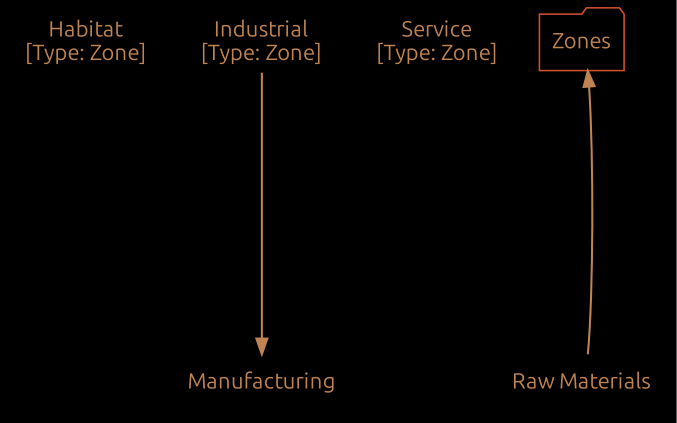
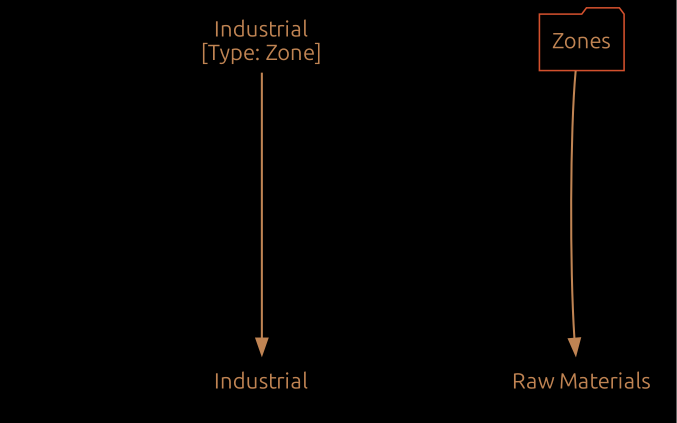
node "Habitat [Type: Zone]": removed
node "Service [Type: Zone]": removed
edge "Raw Materials" -> "Zones": reversed
node "Manufacturing": label "Manufacturing" -> "Industrial"
